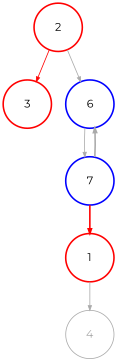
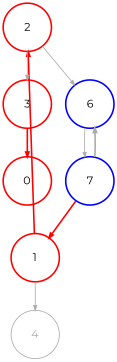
edge "2" -> "3": color red -> #aaaaaa
edge "1" -> "2": added
node "0": added
